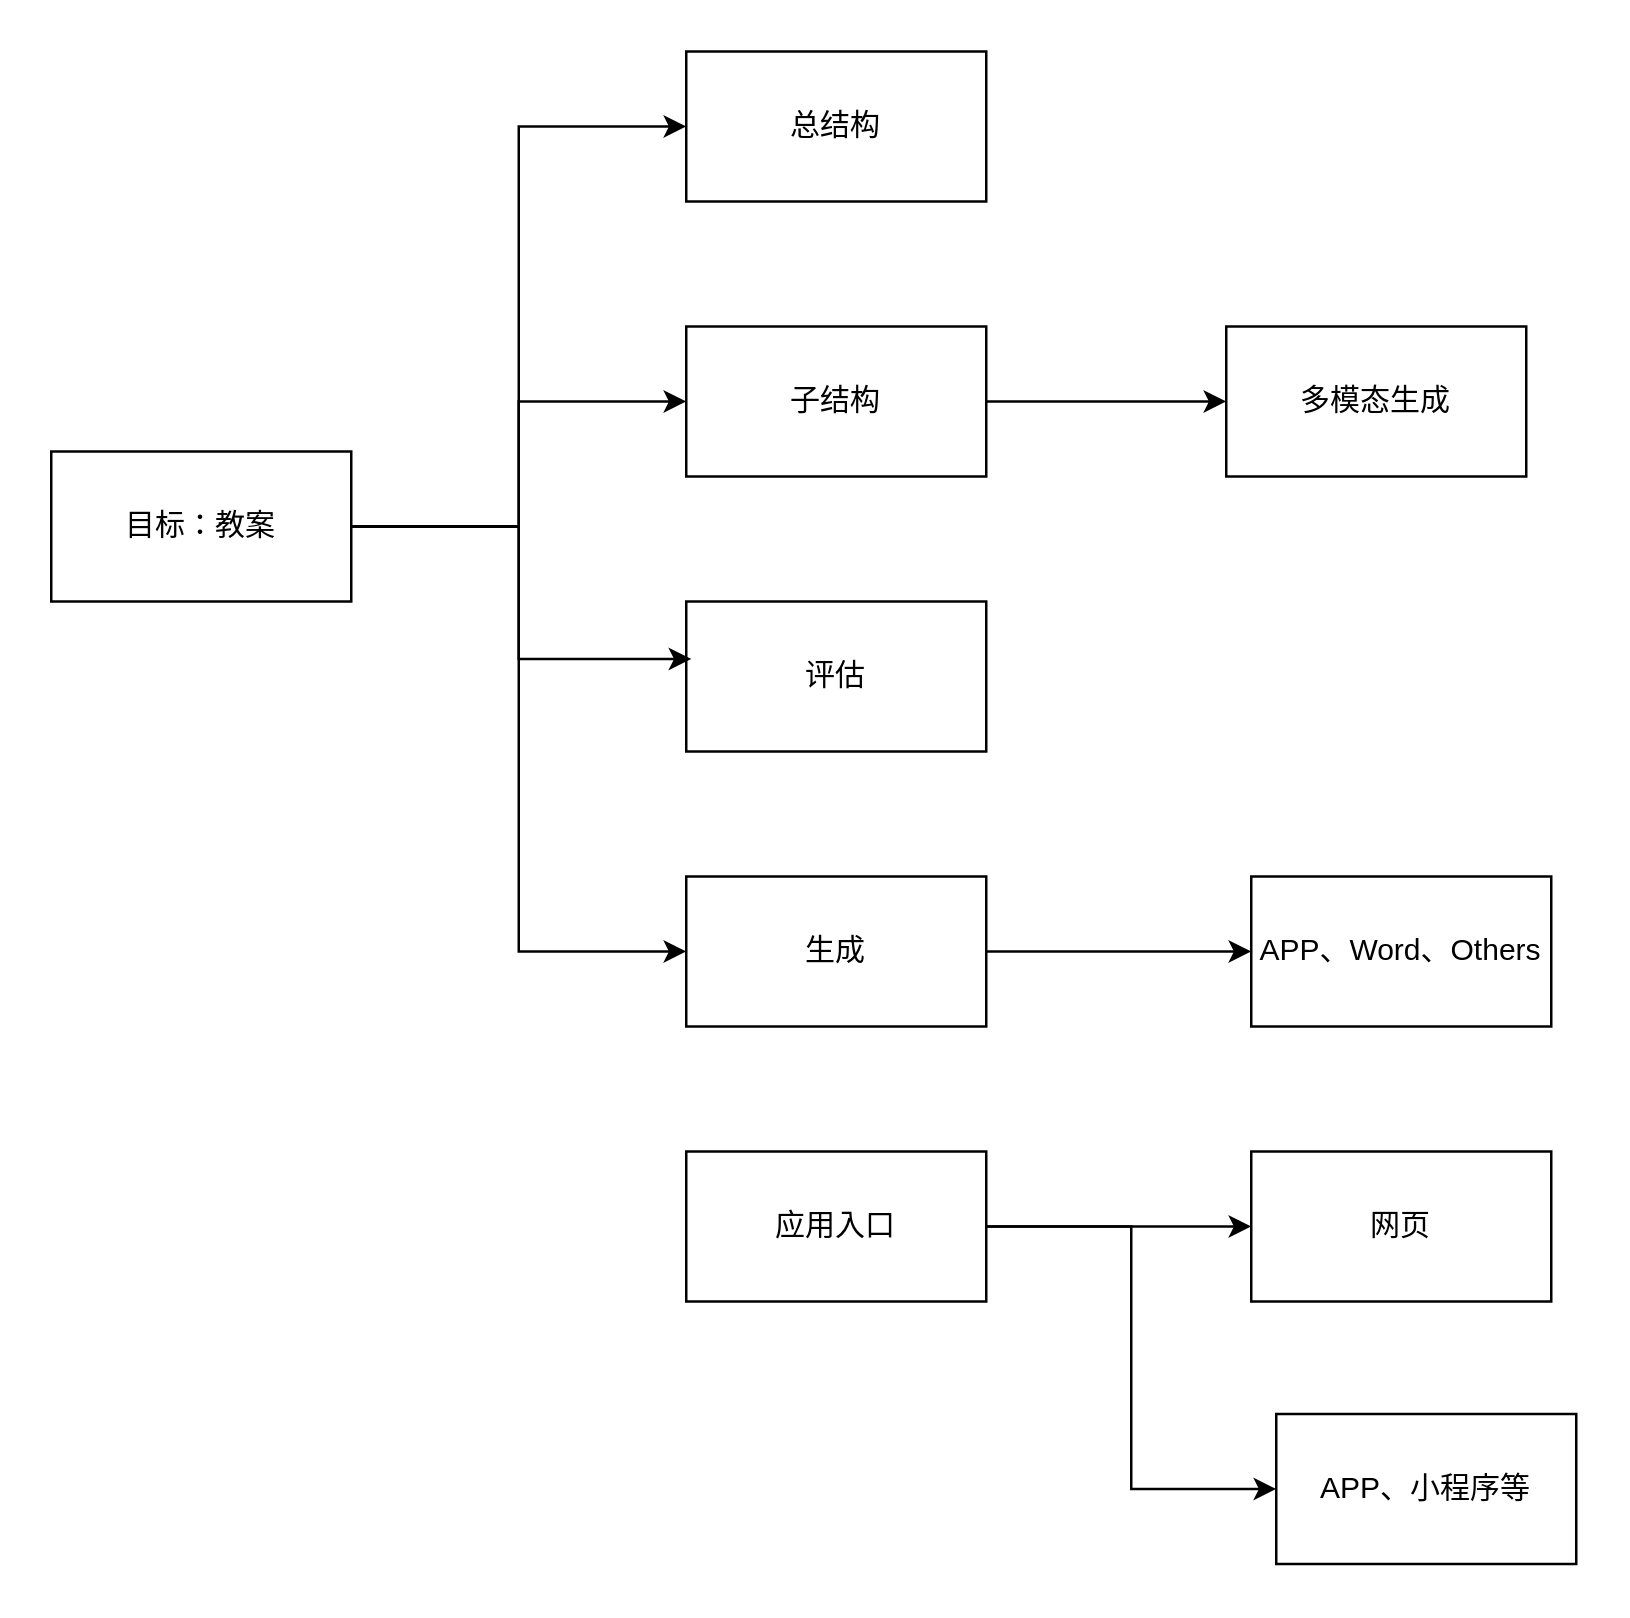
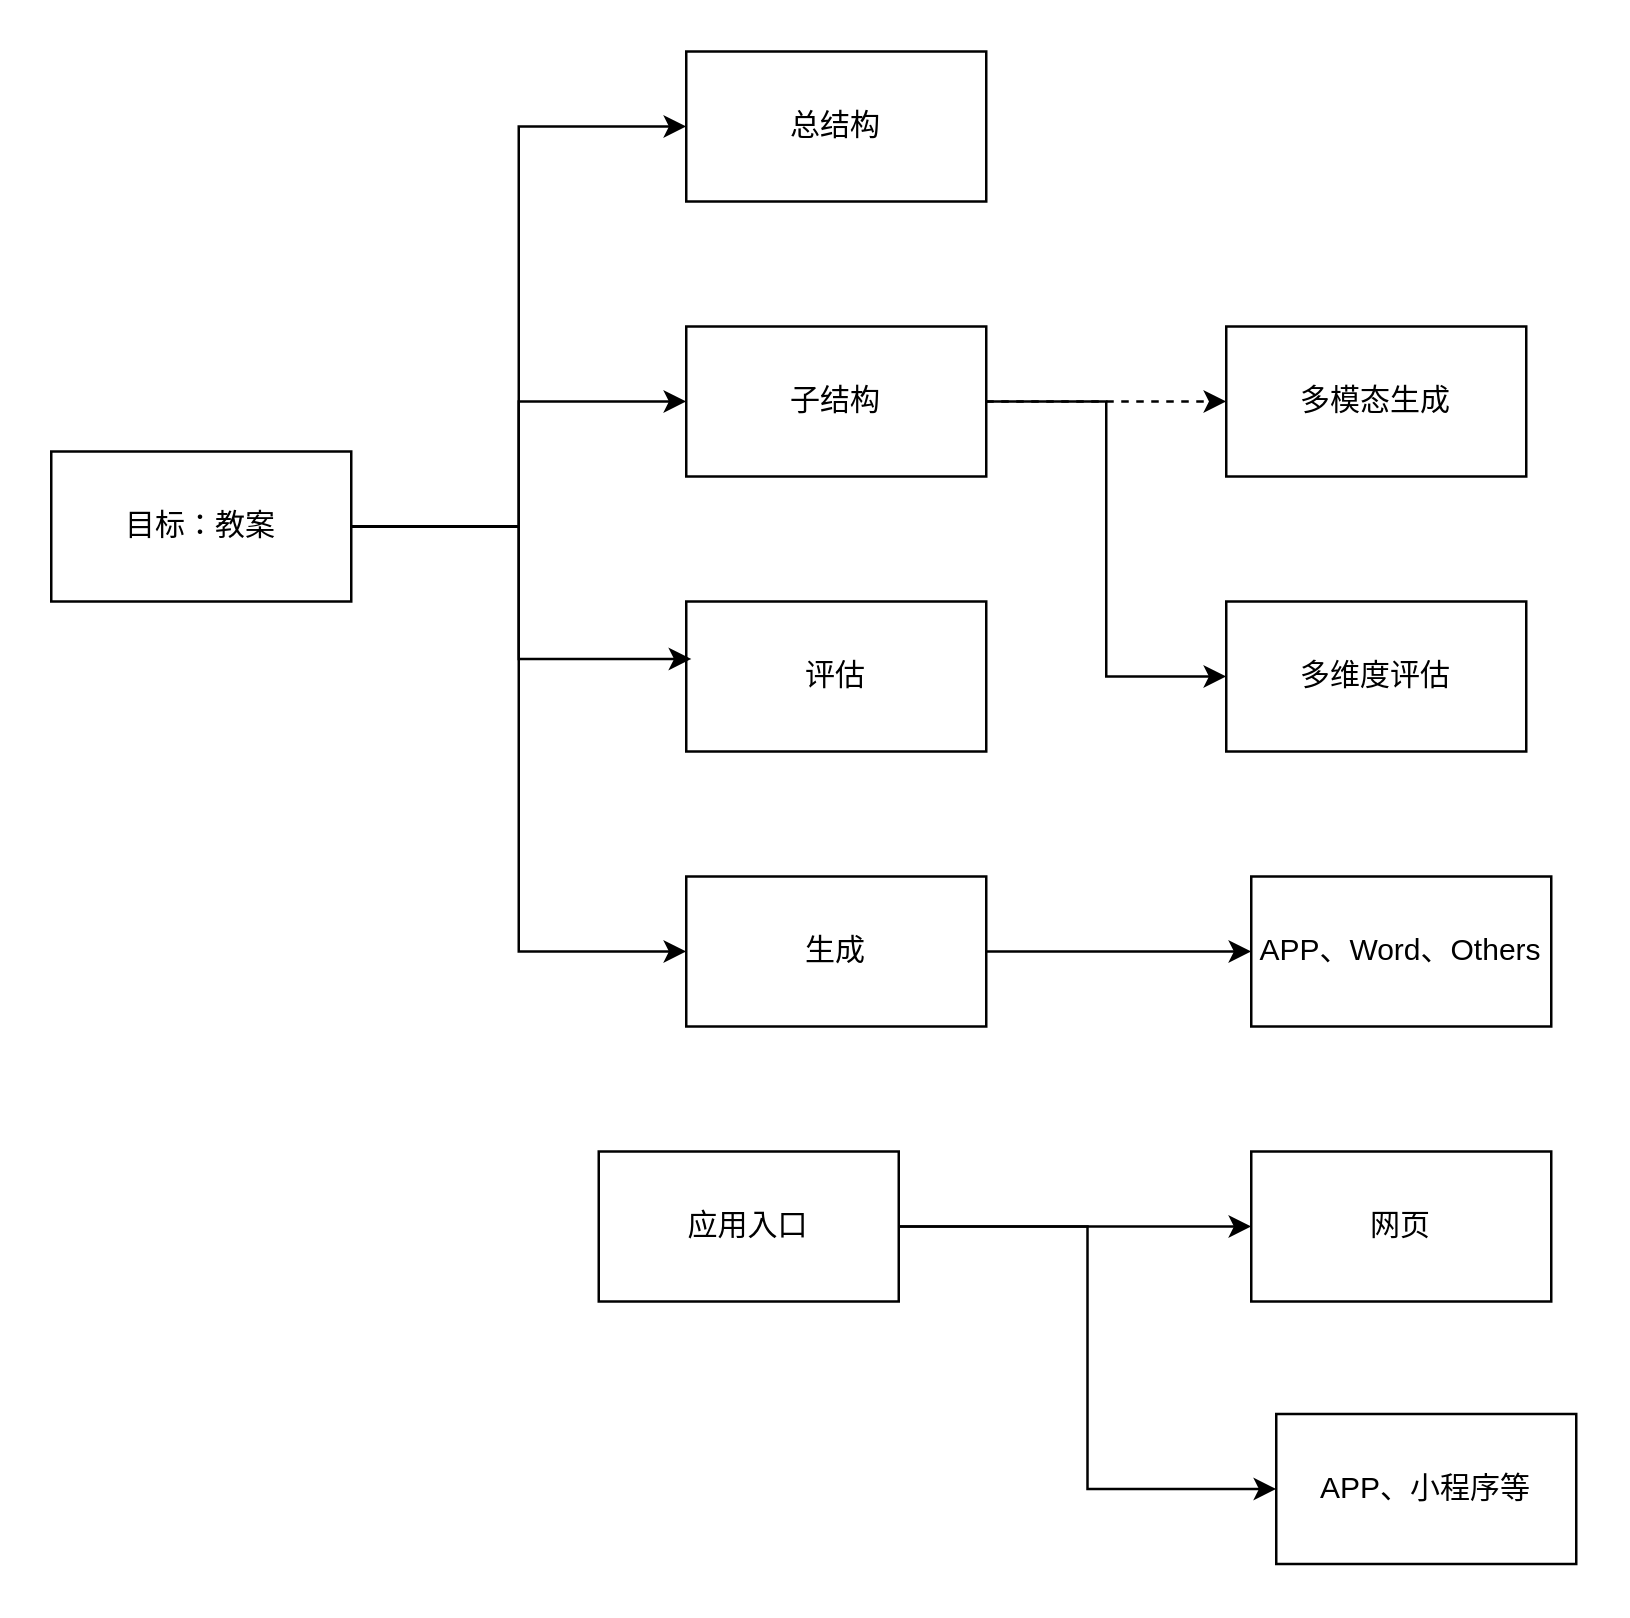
edge "子结构" -> "多模态生成": style solid -> dashed
edge "子结构" -> "多维度评估": added
node "多维度评估": added
node "应用入口": moved (836, 1226) -> (749, 1226)
